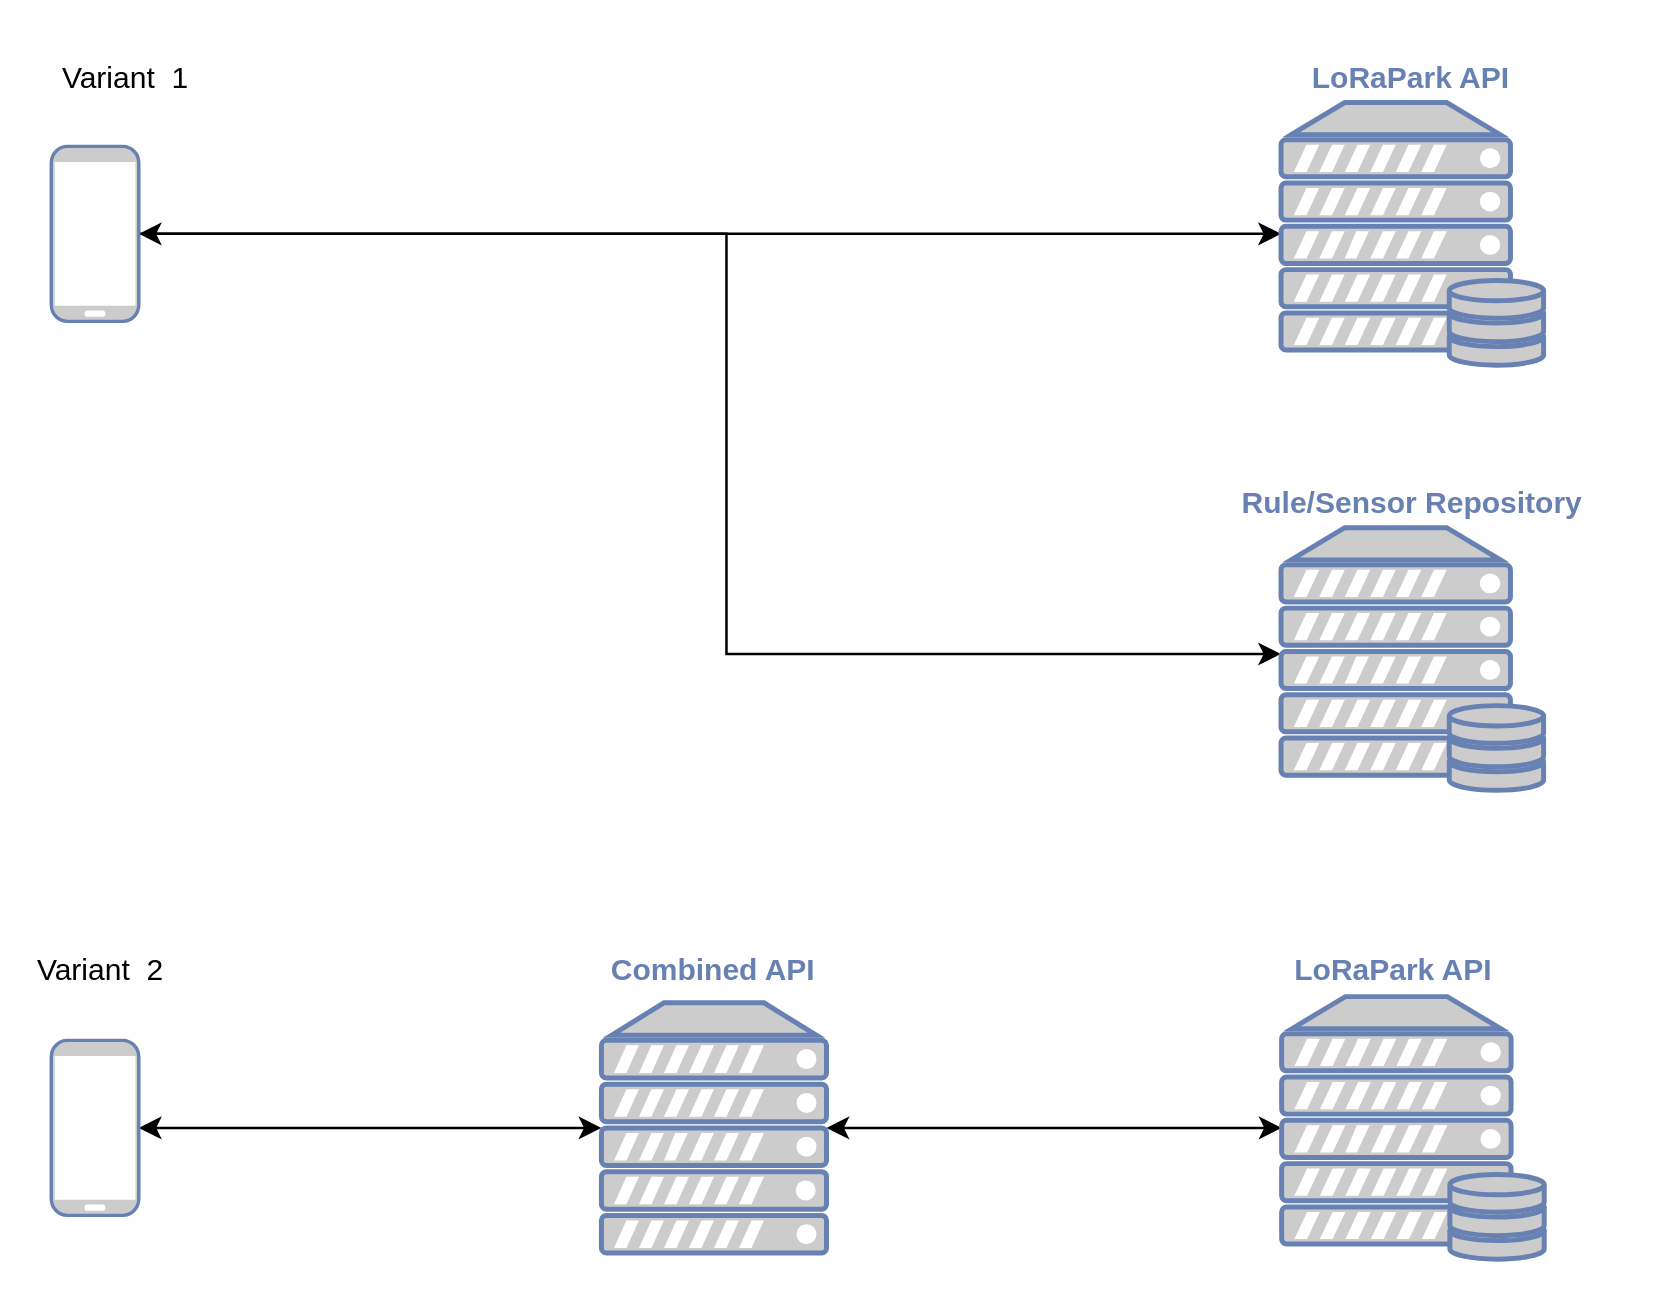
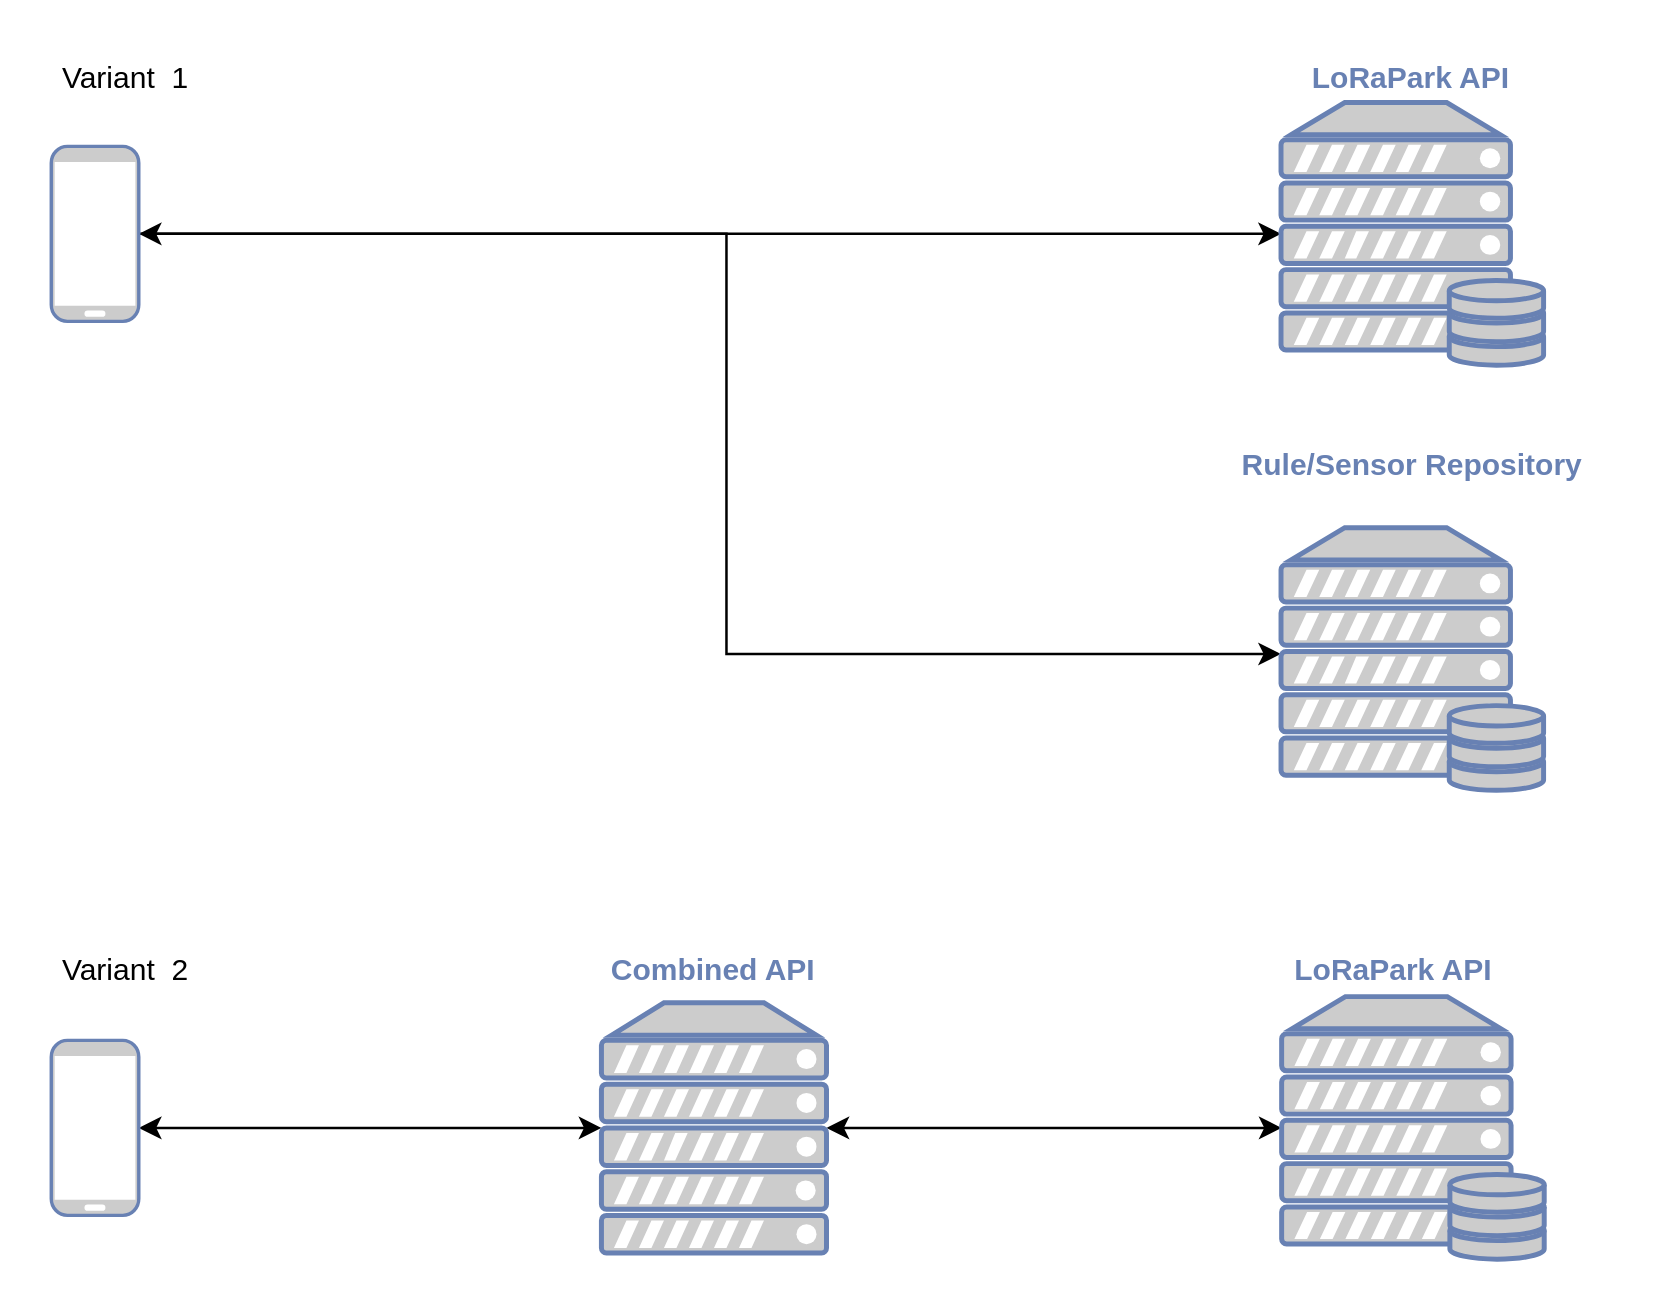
node "Rule/Sensor Repository": moved (1412, 503) -> (1412, 465)
node "Variant 2": moved (101, 971) -> (126, 971)
